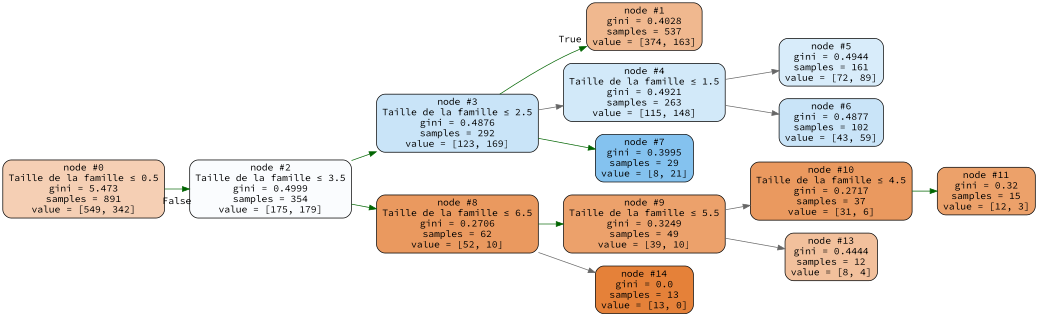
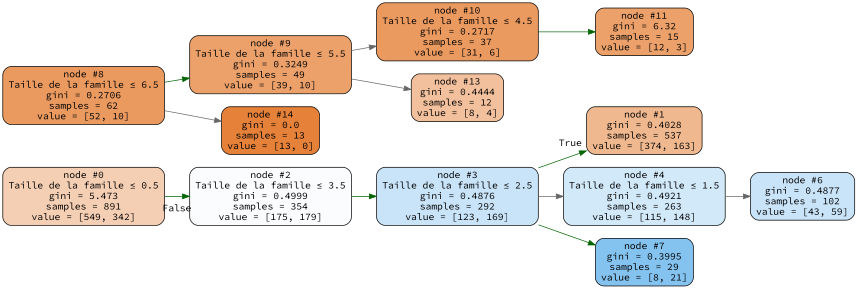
node "node #5": removed
node "node #11": text "gini = 0.32" -> "gini = 6.32"
edge "node #2" -> "node #8": removed
